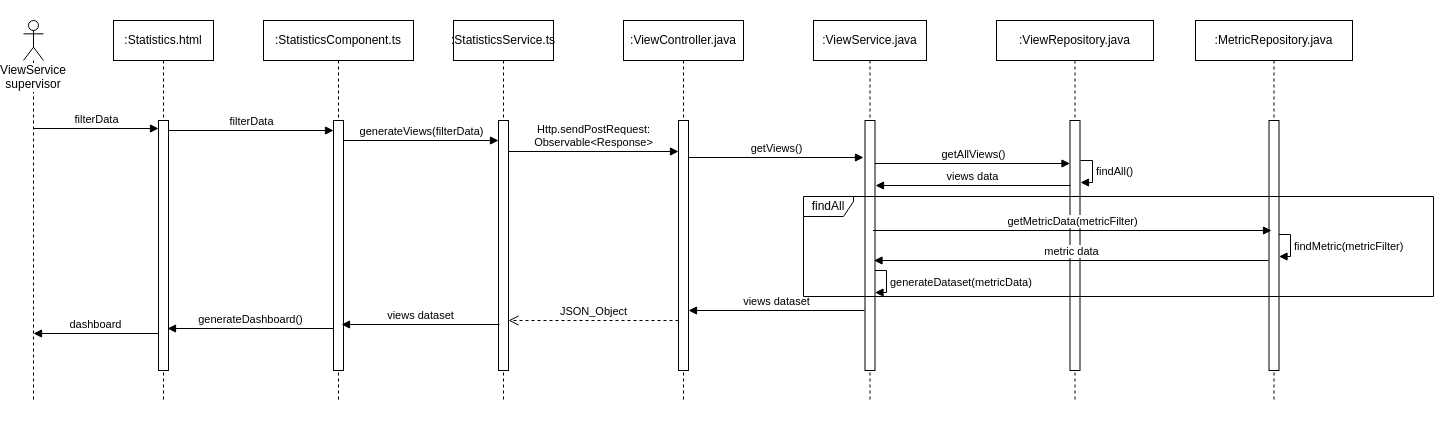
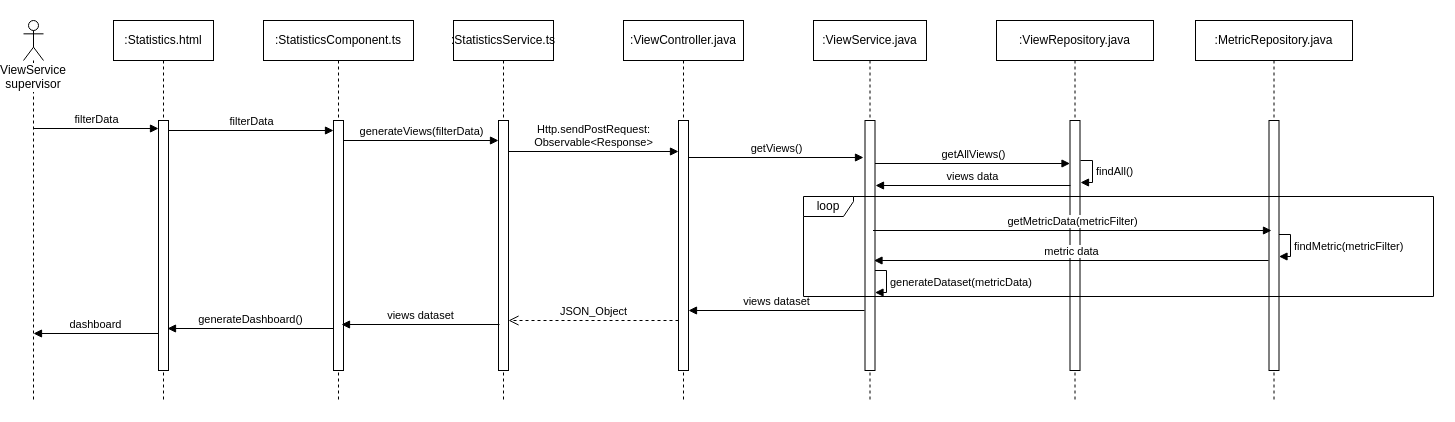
node "findAll": label "findAll" -> "loop"
